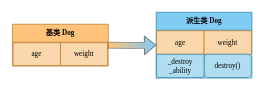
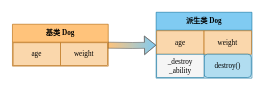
node "_destroy _ability": fillcolor #b1ddf0 -> #f5f5f5
